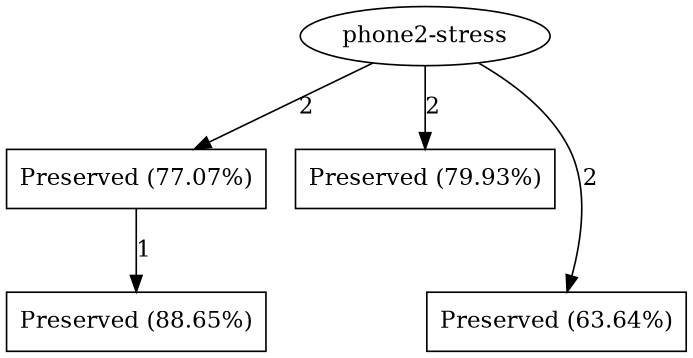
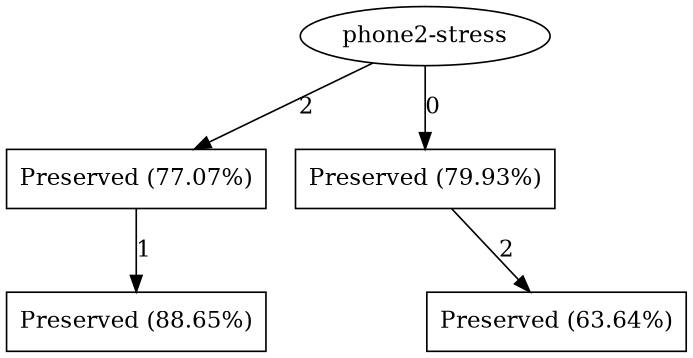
edge "phone2-stress" -> "Preserved (79.93%)": label "2" -> "0"
edge "phone2-stress" -> "Preserved (63.64%)": now "Preserved (79.93%)" -> "Preserved (63.64%)"
